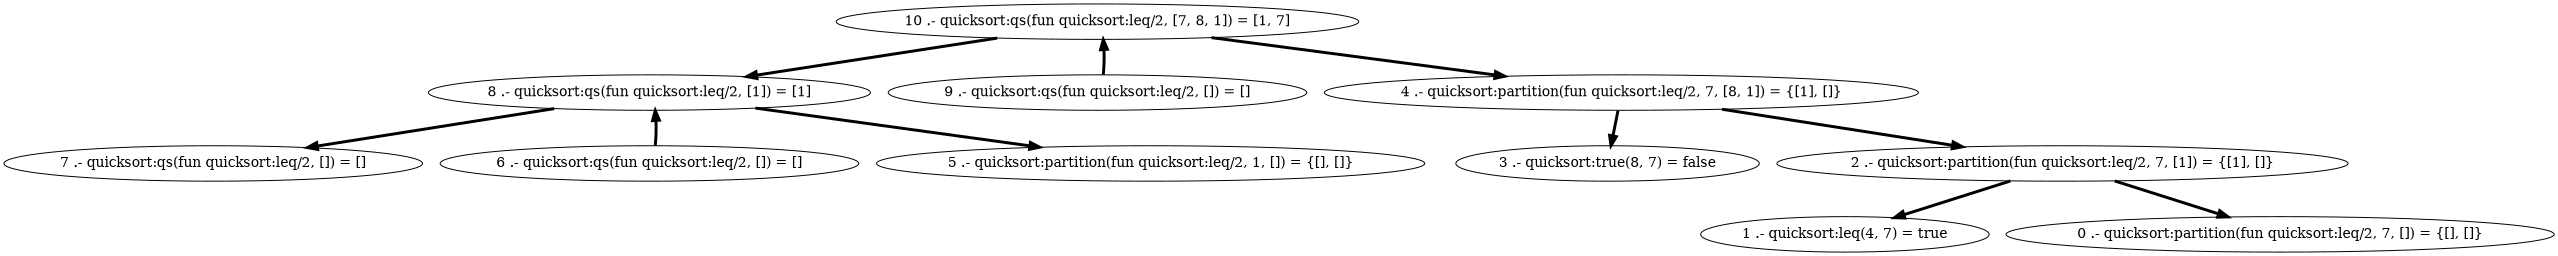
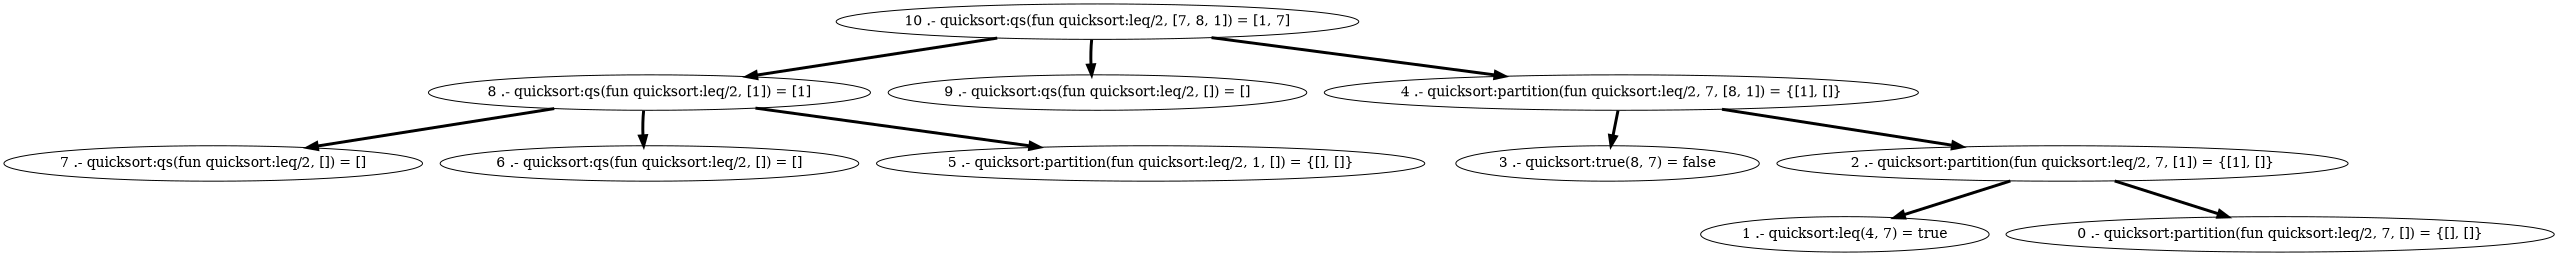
edge "9 .- quicksort:qs(fun quicksort:leq/2, []) = []" -> "10 .- quicksort:qs(fun quicksort:leq/2, [7, 8, 1]) = [1, 7]": reversed
edge "6 .- quicksort:qs(fun quicksort:leq/2, []) = []" -> "8 .- quicksort:qs(fun quicksort:leq/2, [1]) = [1]": reversed
